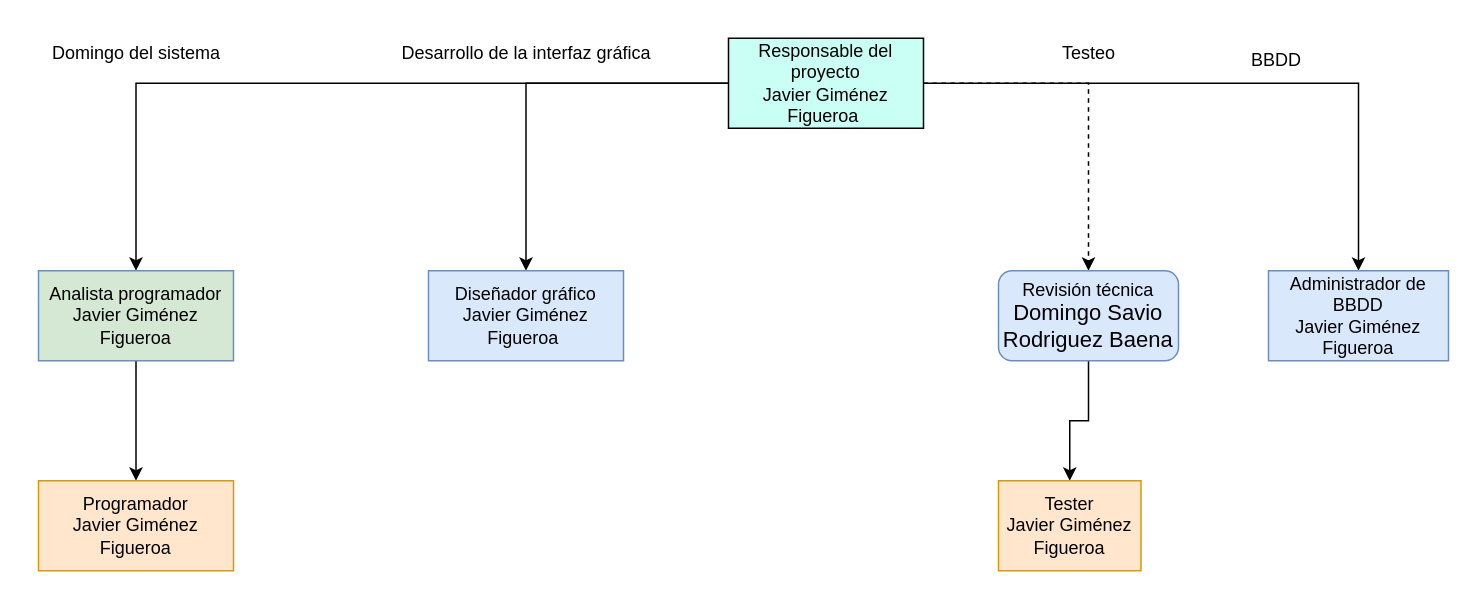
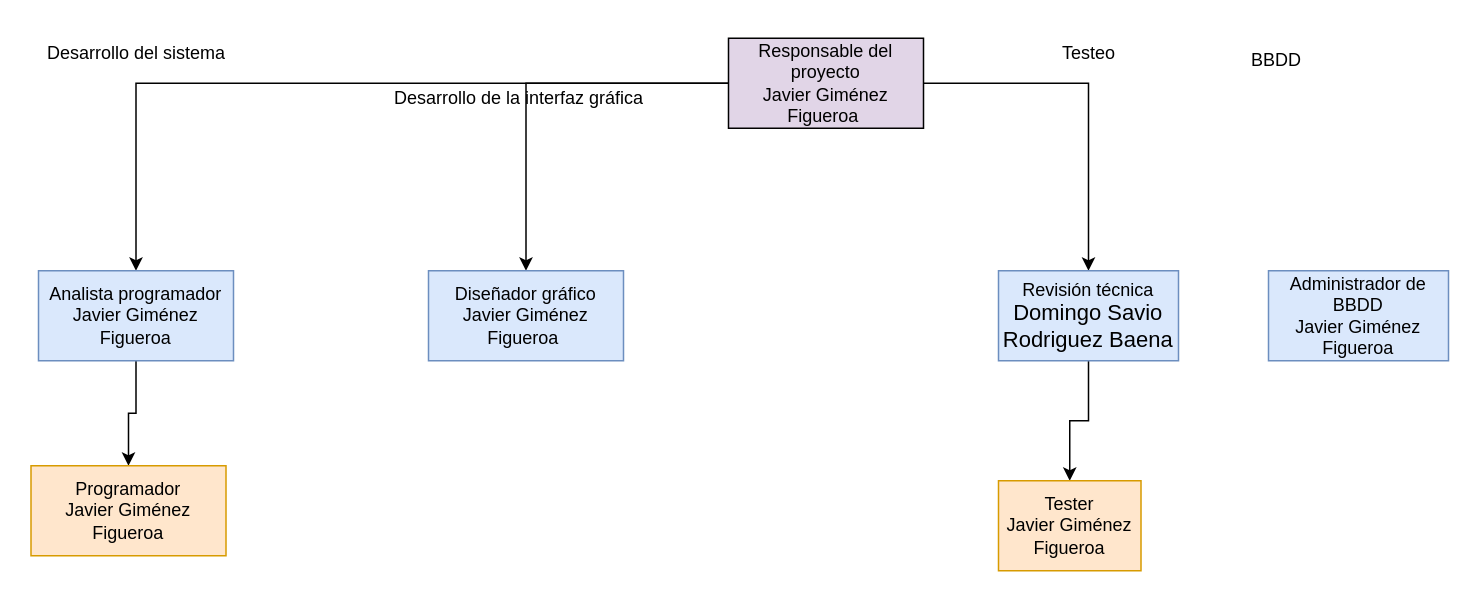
node "Domingo del sistema": label "Domingo del sistema" -> "Desarrollo del sistema"
node "Desarrollo de la interfaz gráfica": moved (526, 53) -> (518, 98)
node "Responsable del proyecto Javier Giménez Figueroa": fillcolor #c9fff4 -> #e1d5e7
edge "Responsable del proyecto Javier Giménez Figueroa" -> "Administrador de BBDD Javier Giménez Figueroa": removed
edge "Responsable del proyecto Javier Giménez Figueroa" -> "Revisión técnica Domingo Savio Rodriguez Baena": style dashed -> solid
node "Analista programador Javier Giménez Figueroa": fillcolor #d5e8d4 -> #dae8fc
node "Revisión técnica Domingo Savio Rodriguez Baena": shape rounded rectangle -> rectangle
node "Programador Javier Giménez Figueroa": moved (136, 526) -> (128, 511)
